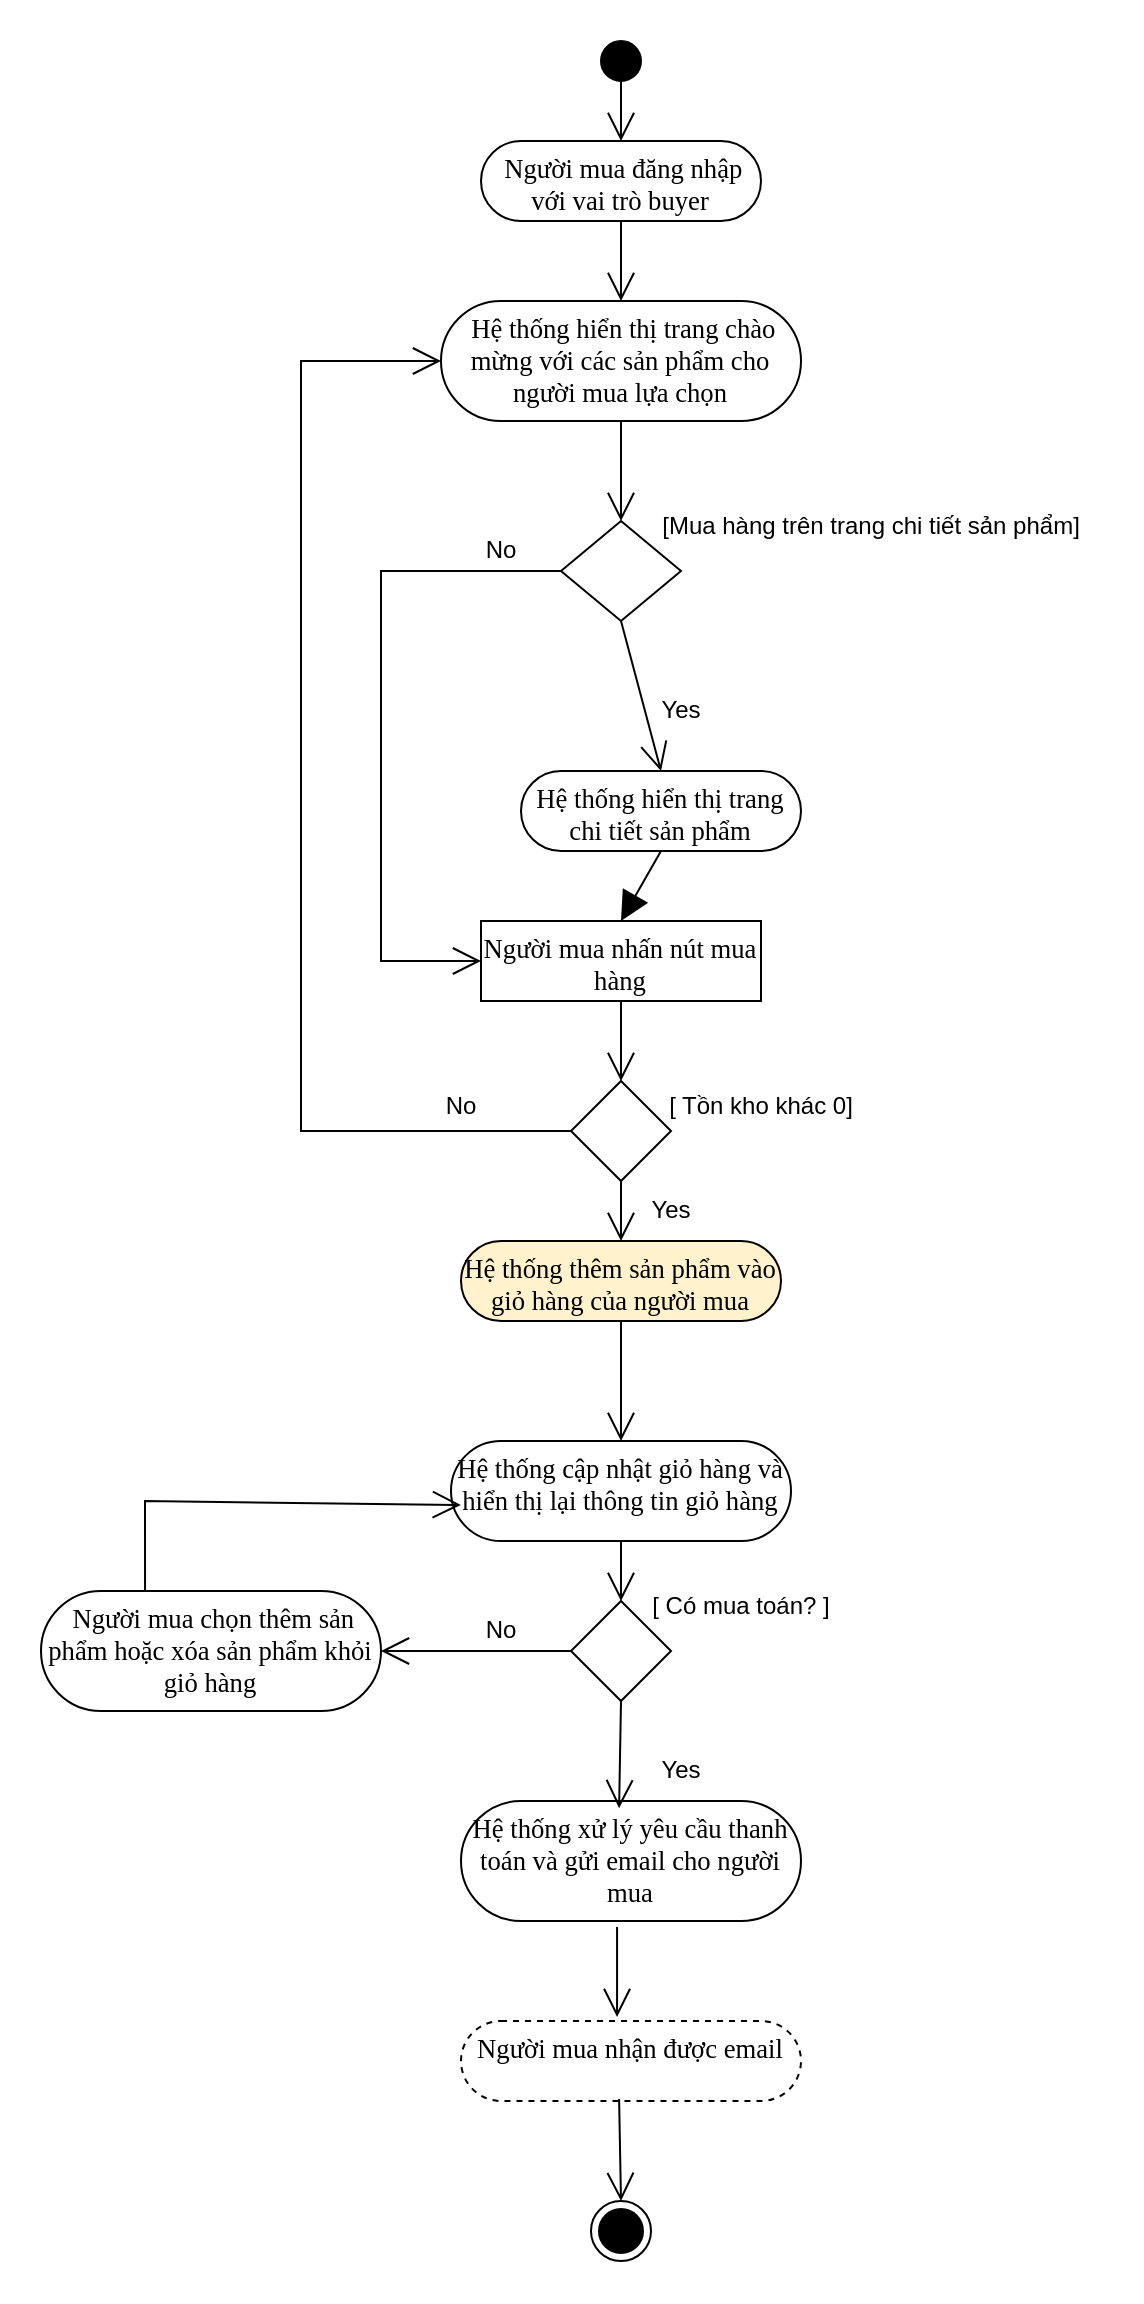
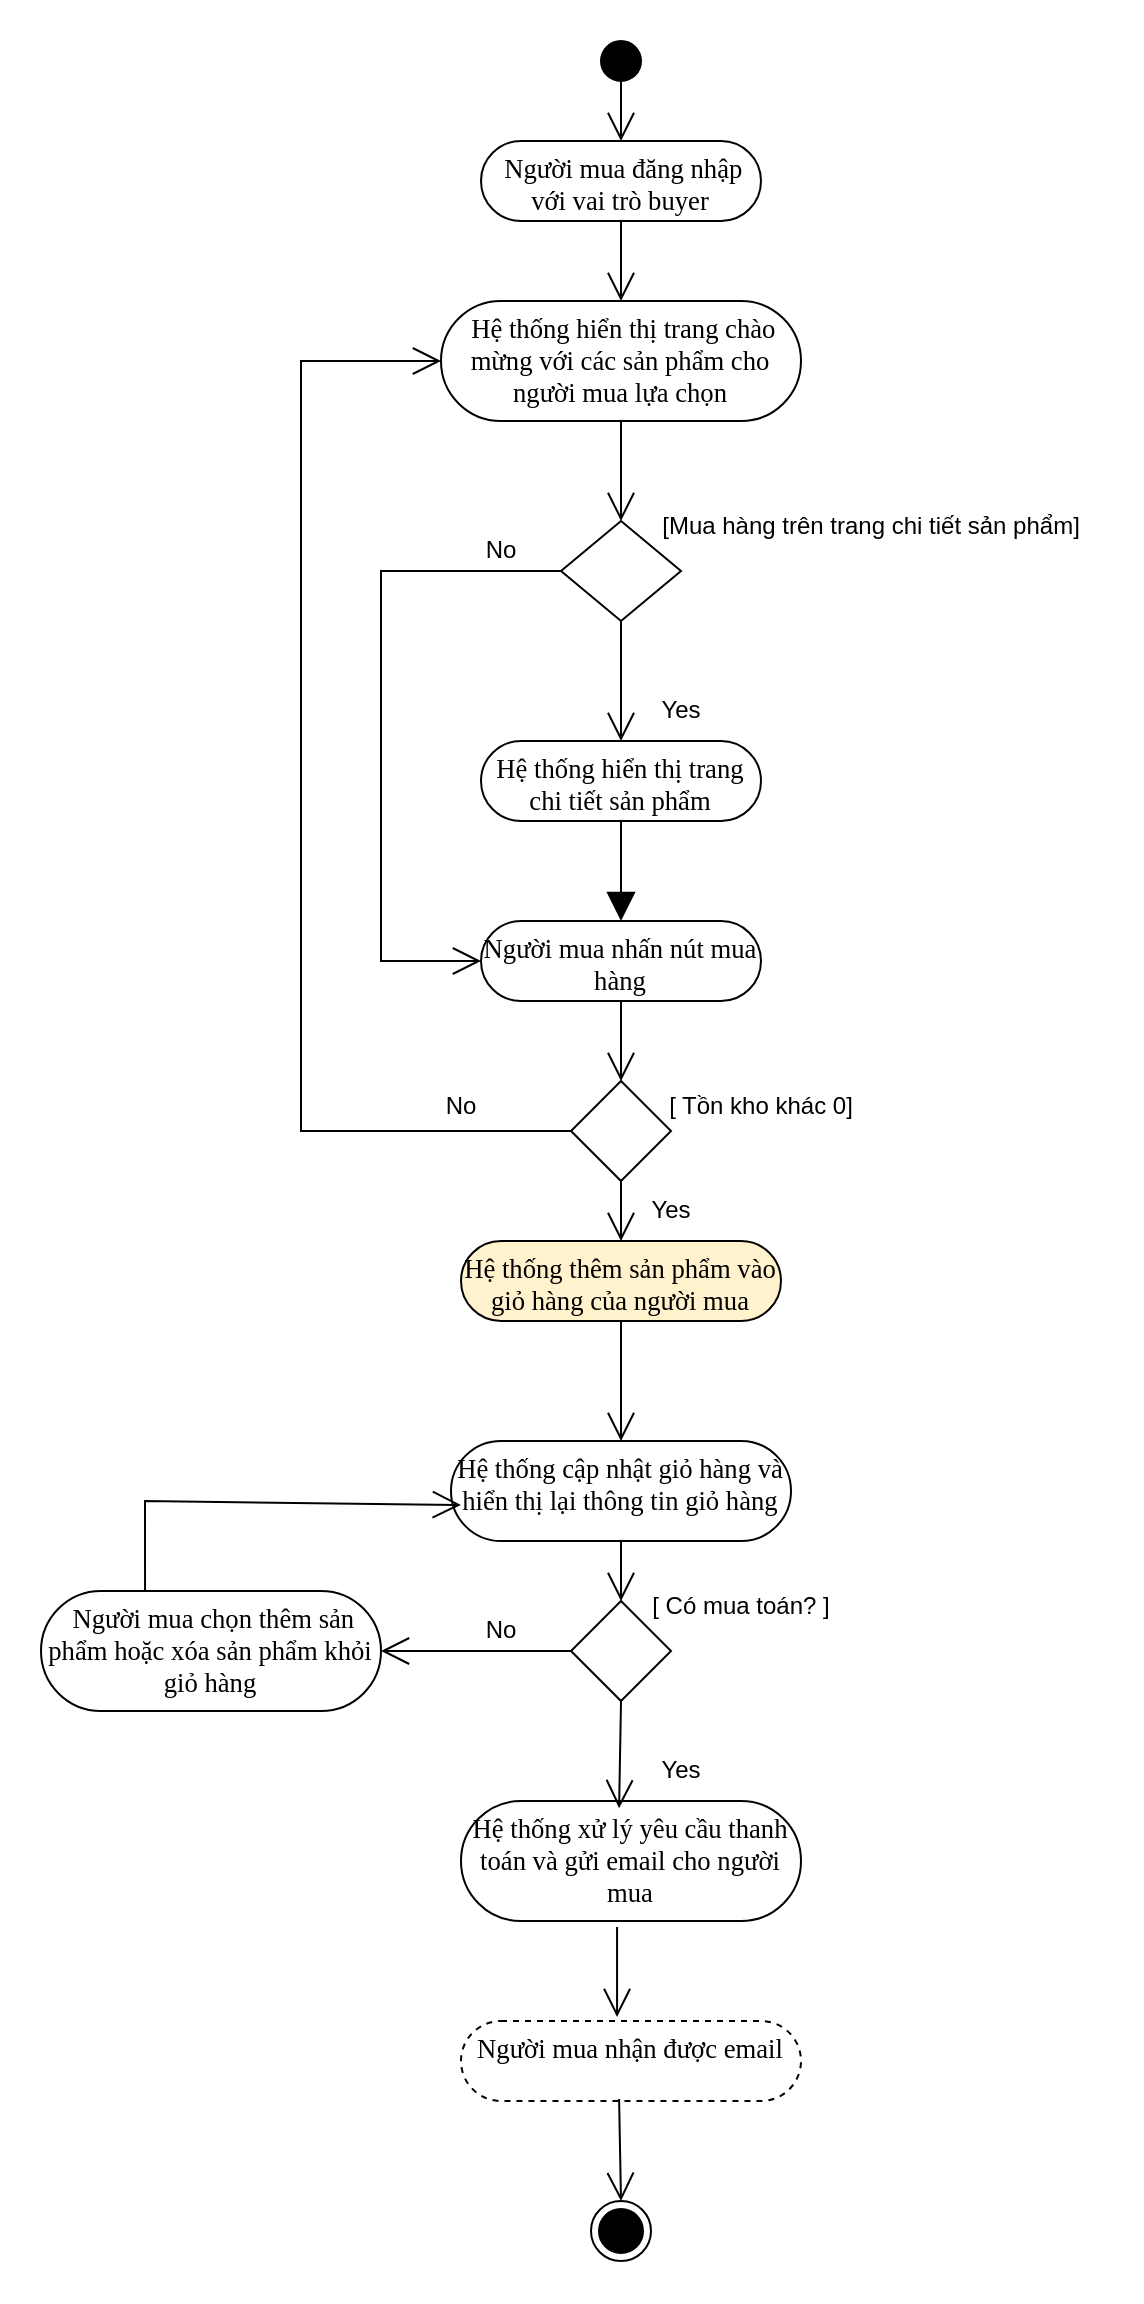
node "Hệ thống hiển thị trang chi tiết sản phẩm": moved (661, 811) -> (621, 781)
node "Người mua nhấn nút mua hàng": shape rectangle -> rounded rectangle
